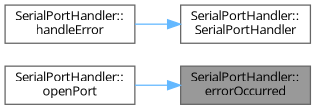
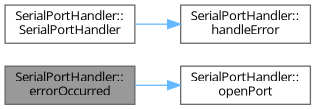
edge "SerialPortHandler:: handleError" -> "SerialPortHandler:: SerialPortHandler": reversed
edge "SerialPortHandler:: openPort" -> "SerialPortHandler:: errorOccurred": reversed
